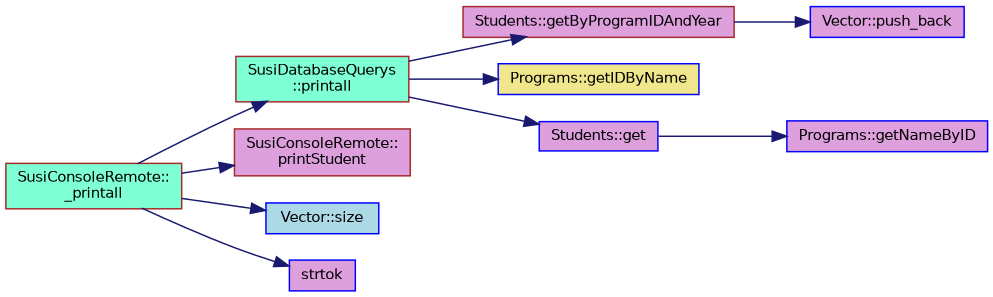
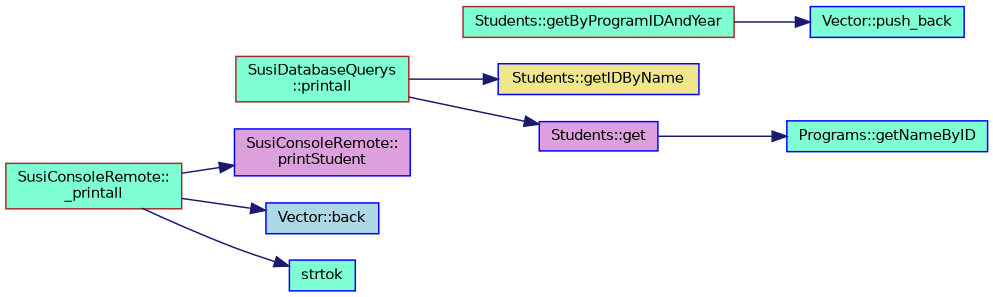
node "Students::getByProgramIDAndYear": fillcolor plum -> aquamarine
node "Vector::push_back": fillcolor plum -> aquamarine
edge "SusiDatabaseQuerys ::printall" -> "Students::getByProgramIDAndYear": removed
node "Programs::getIDByName": label "Programs::getIDByName" -> "Students::getIDByName"
edge "SusiConsoleRemote:: _printall" -> "SusiDatabaseQuerys ::printall": removed
node "Programs::getNameByID": fillcolor plum -> aquamarine
node "SusiConsoleRemote:: printStudent": color brown -> blue
node "Vector::size": label "Vector::size" -> "Vector::back"
node "strtok": fillcolor plum -> aquamarine
